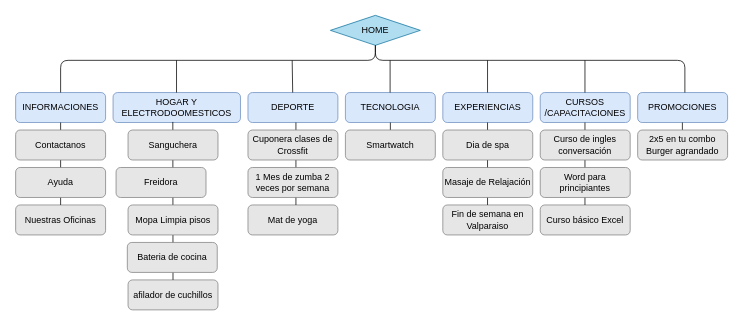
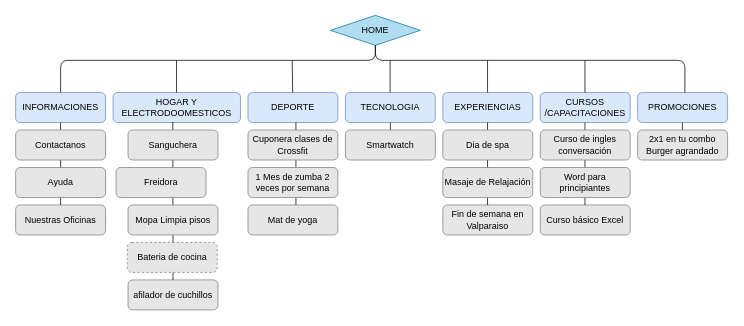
node "2x5 en tu combo Burger agrandado": label "2x5 en tu combo Burger agrandado" -> "2x1 en tu combo Burger agrandado"
node "Bateria de cocina": style solid -> dashed
